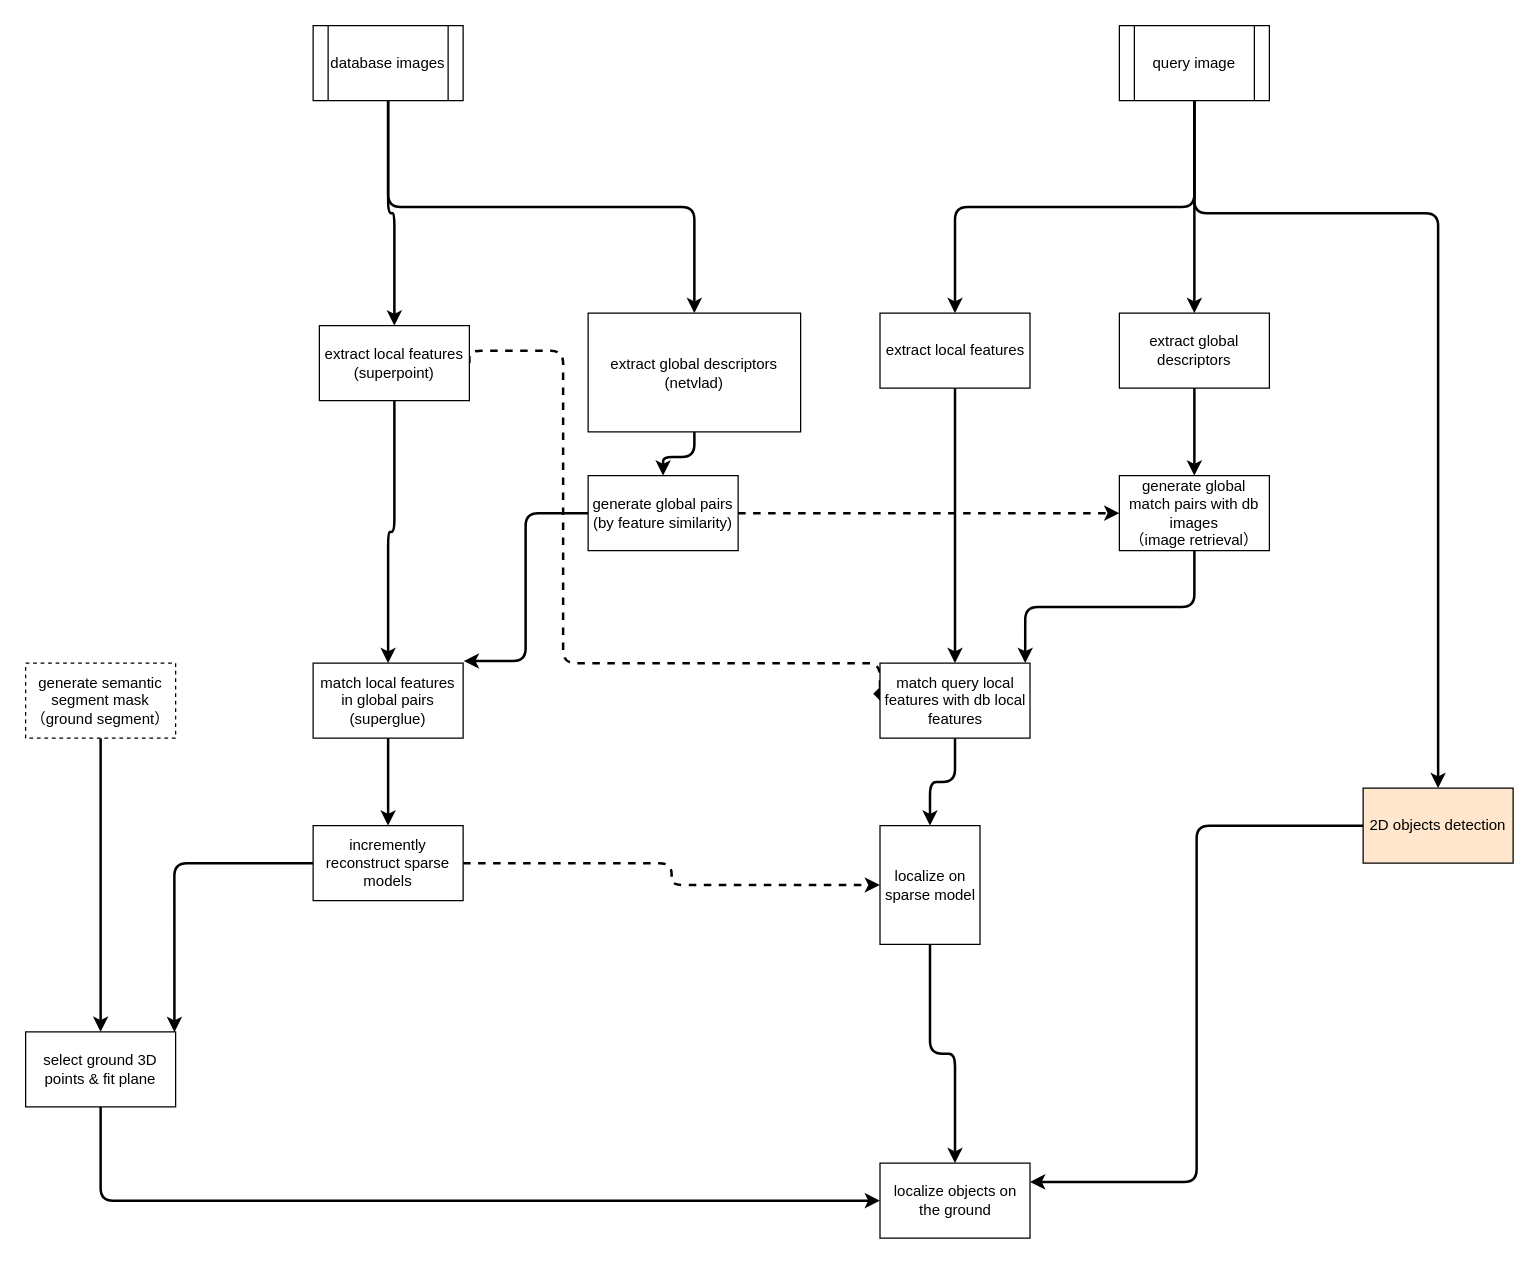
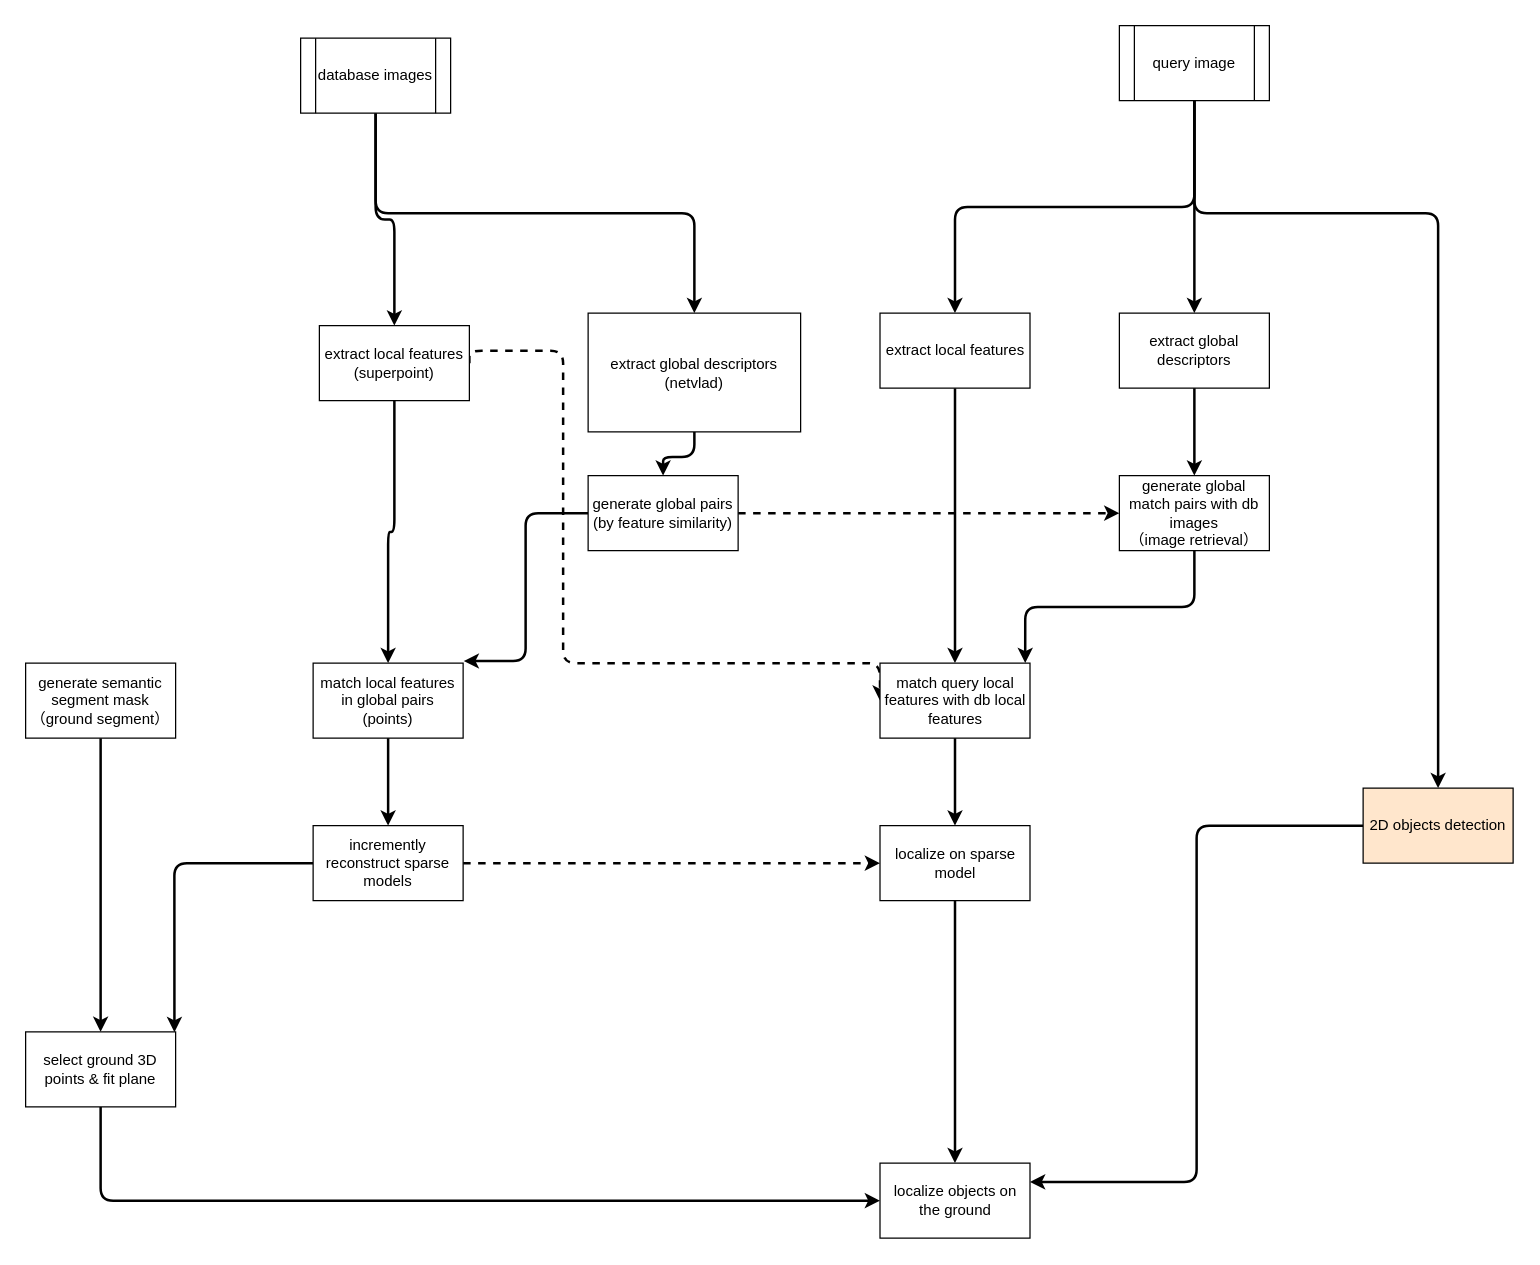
node "database images": moved (388, 63) -> (376, 76)
edge "extract local features (superpoint)" -> "match query local features with db local features": arrowhead diamond -> classic
node "generate semantic segment mask （ground segment）": style dashed -> solid
node "match local features in global pairs (superglue)": label "match local features in global pairs (superglue)" -> "match local features in global pairs (points)"
node "localize on sparse model": size 100x119 -> 150x75
